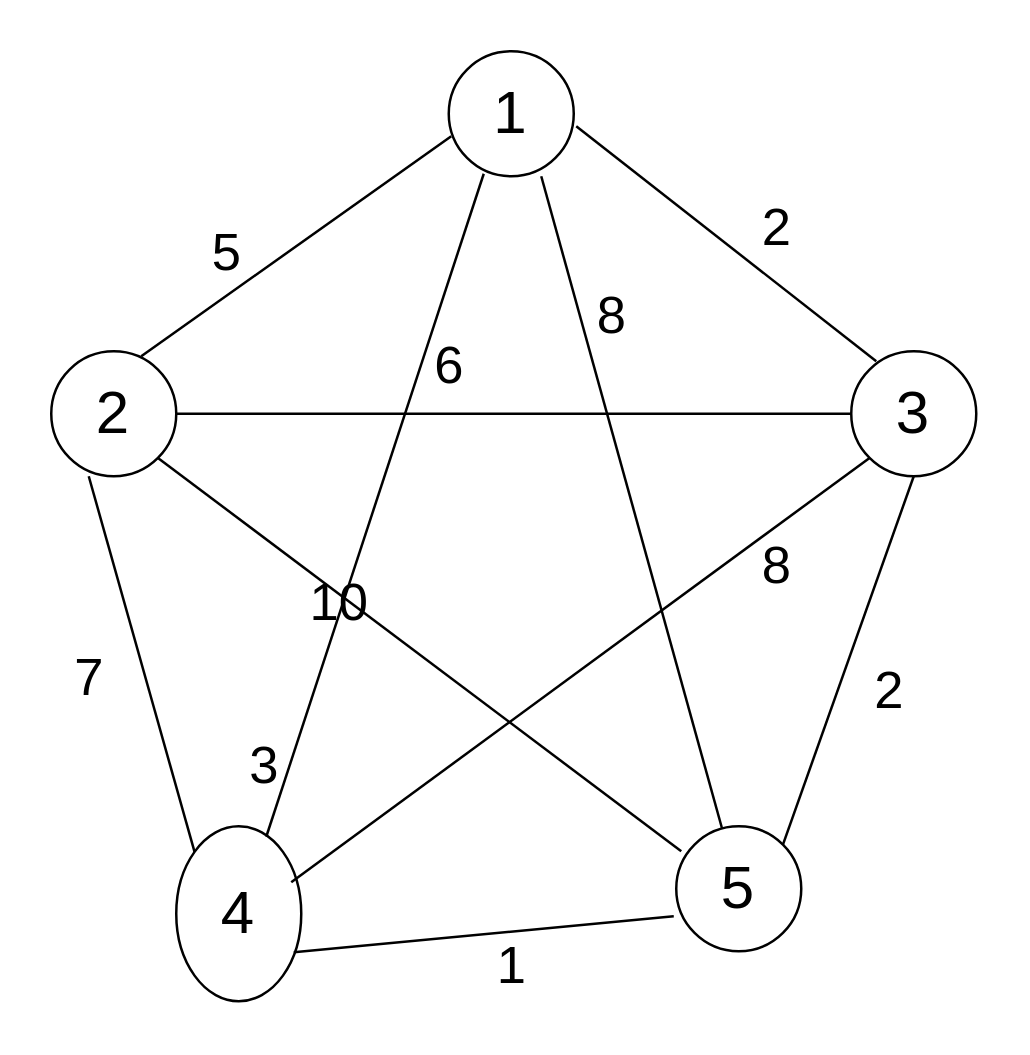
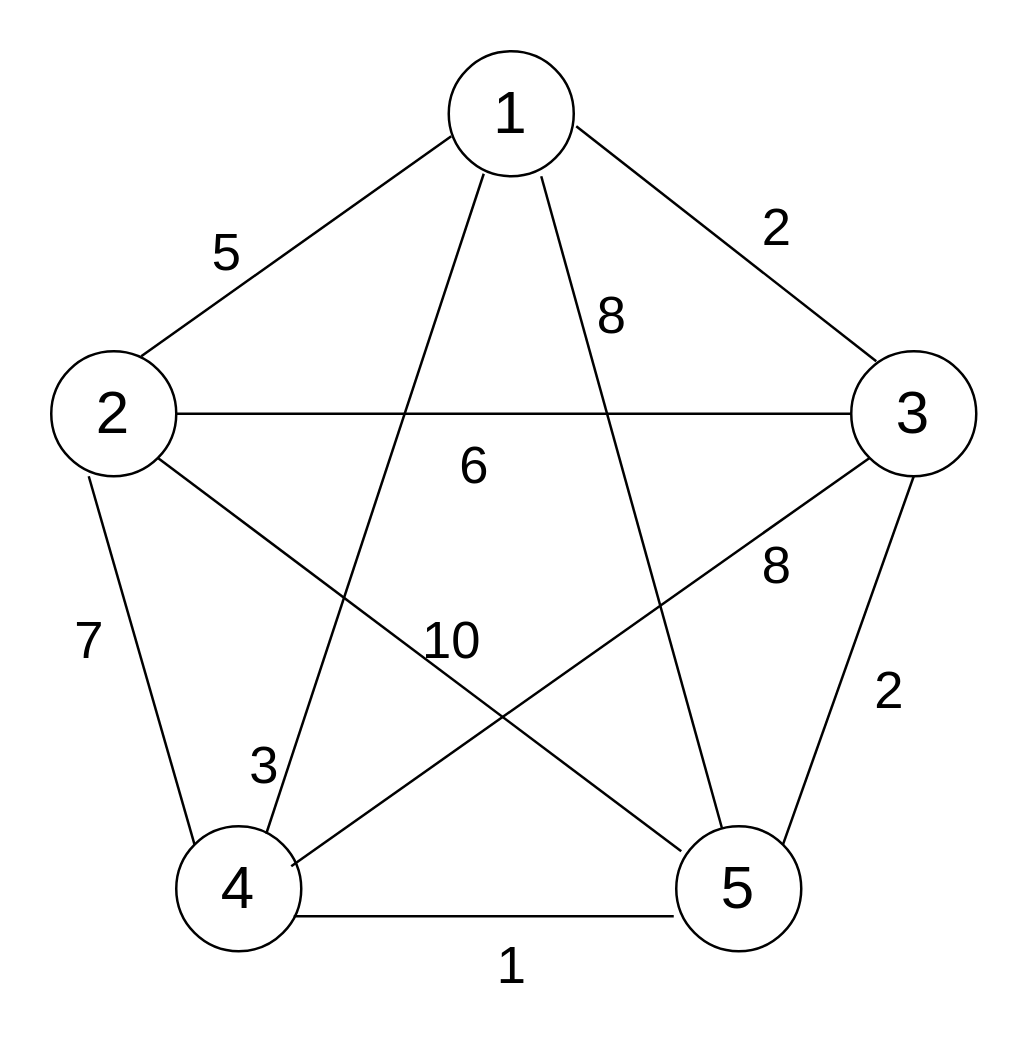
node "6": moved (449, 364) -> (474, 464)
node "10": moved (339, 601) -> (451, 639)
node "7": moved (89, 676) -> (89, 639)
node "4": size 125x175 -> 125x125
